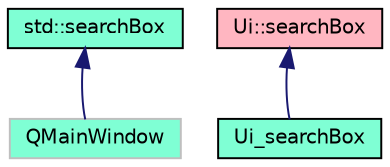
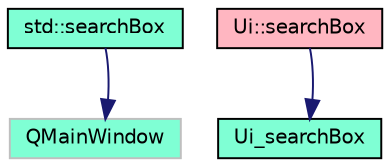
edge "QMainWindow" -> "std::searchBox": reversed
edge "Ui_searchBox" -> "Ui::searchBox": reversed
